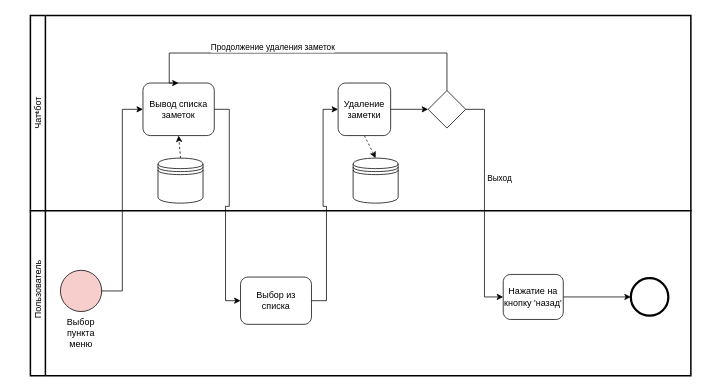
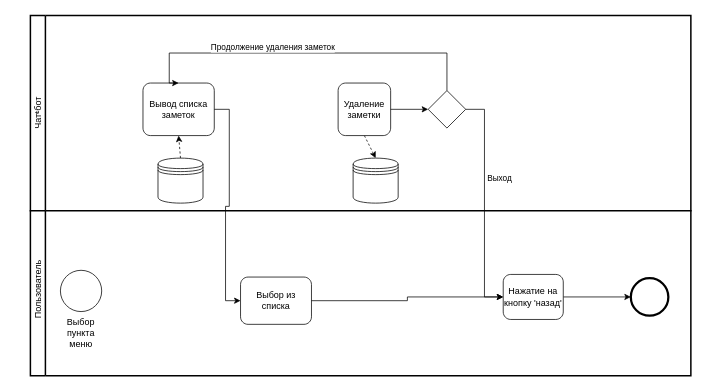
edge "Выбор пункта меню" -> "Вывод списка заметок": removed
edge "Выбор из списка" -> "Удаление заметки": now "Выбор из списка" -> "Нажатие на кнопку 'назад'"
node "Выбор пункта меню": fillcolor #f8cecc -> #ffffff
